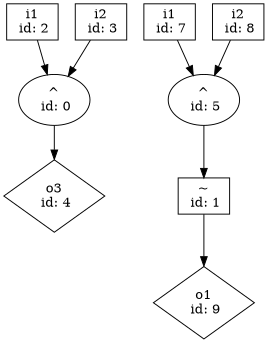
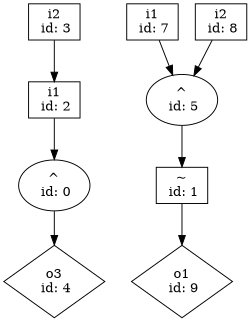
edge "i2 id: 3" -> "^ id: 0": now "i2 id: 3" -> "i1 id: 2"
